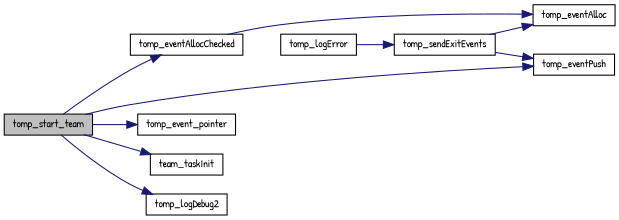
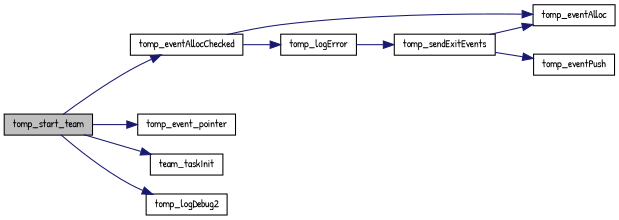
edge "tomp_eventAllocChecked" -> "tomp_logError": added
edge "tomp_start_team" -> "tomp_eventPush": removed
